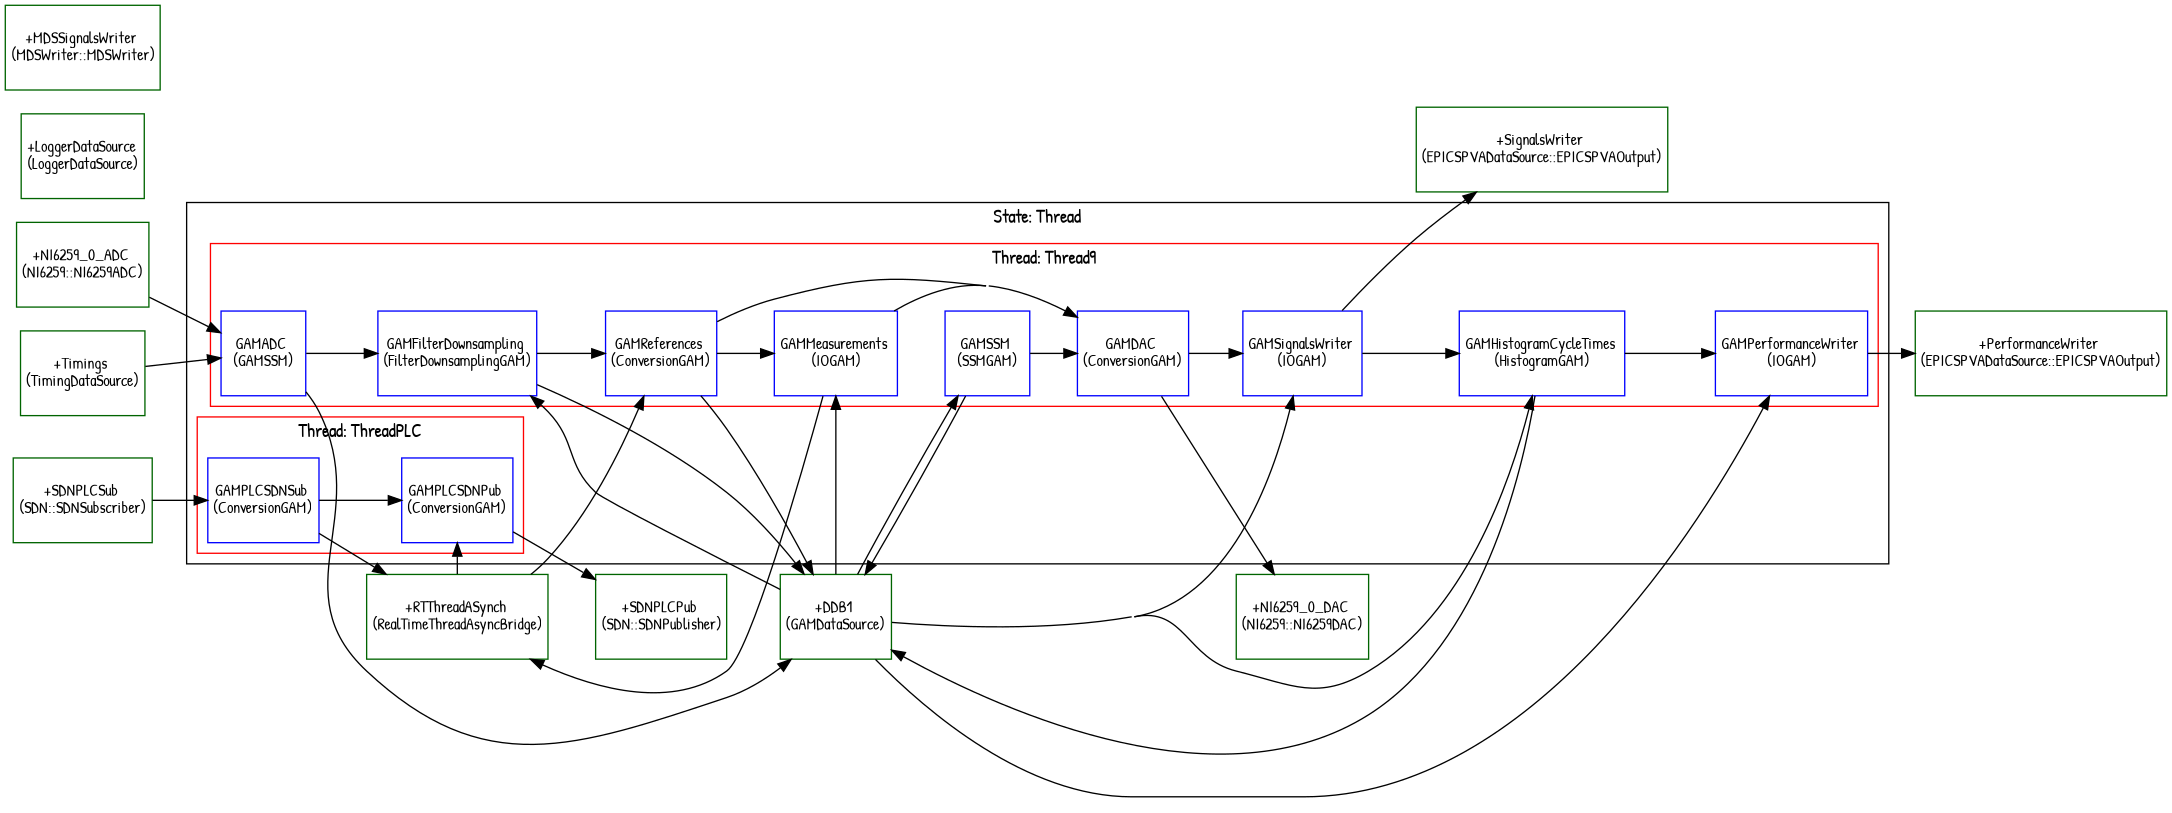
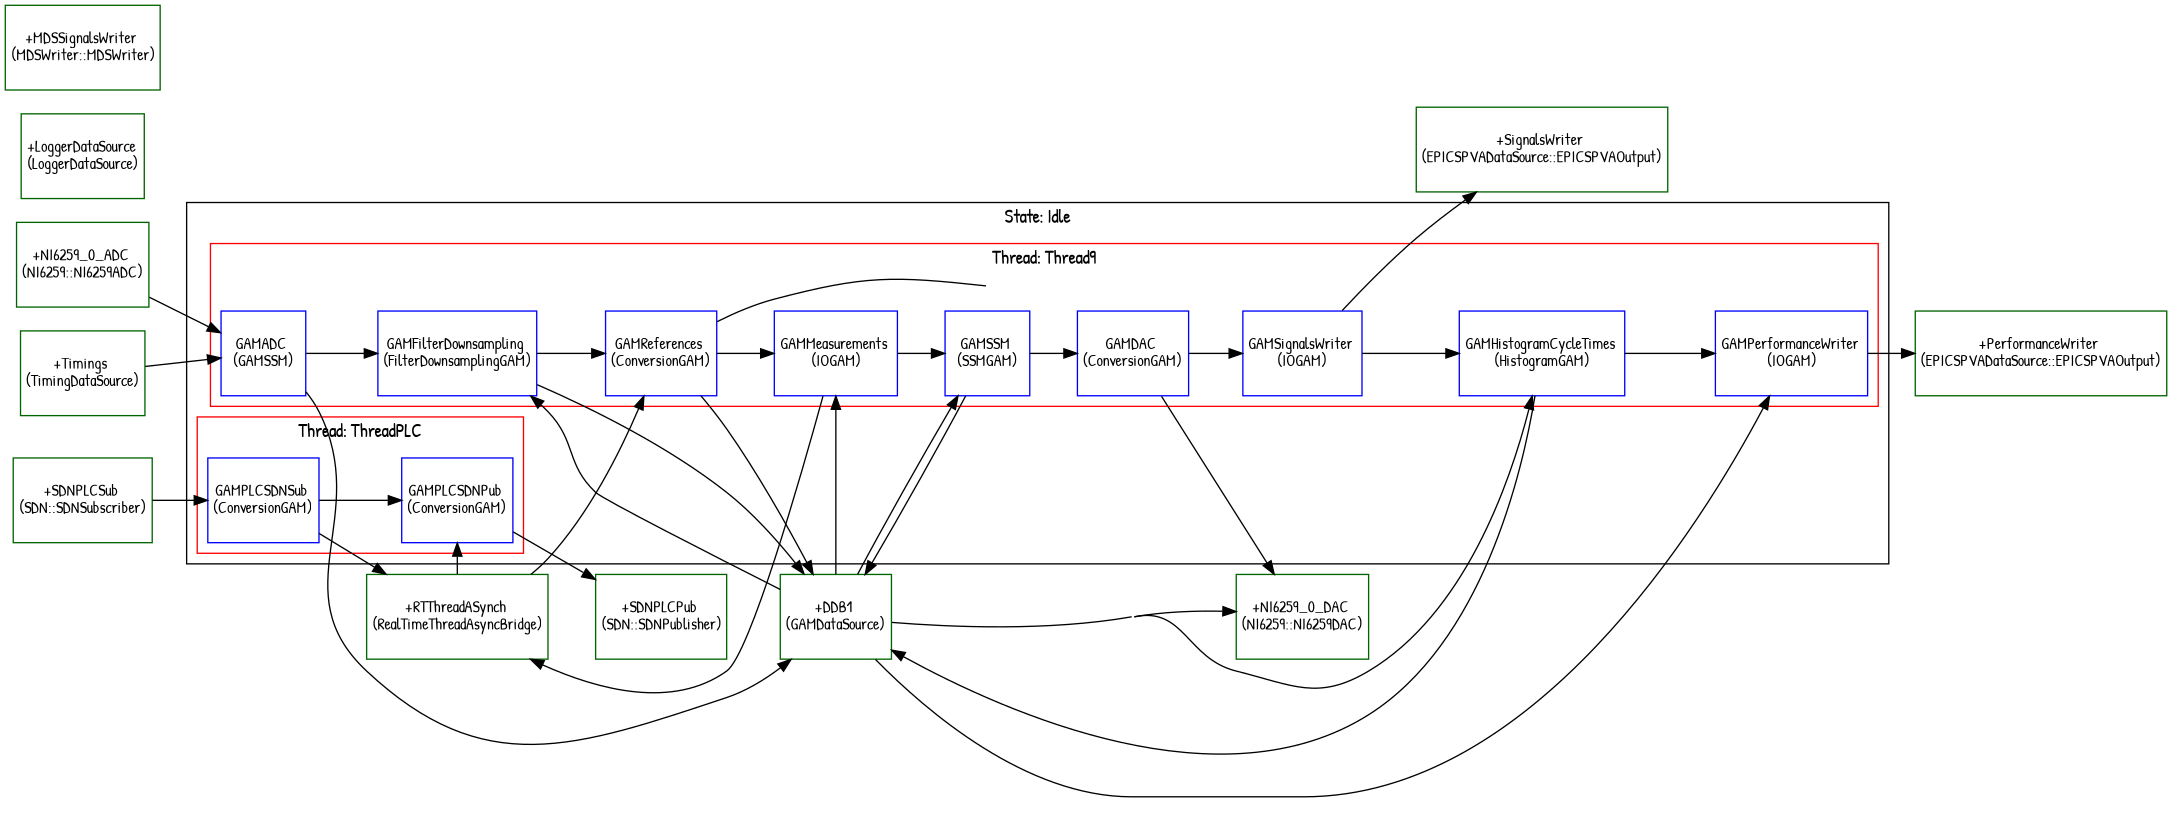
cluster "State: Thread": label "State: Thread" -> "State: Idle"
edge "GAMMeasurements" -> "GAMDAC": now "GAMMeasurements" -> "GAMSSM"
edge "+DDB1" -> "GAMSignalsWriter": now "+DDB1" -> "+NI6259_0_DAC"
